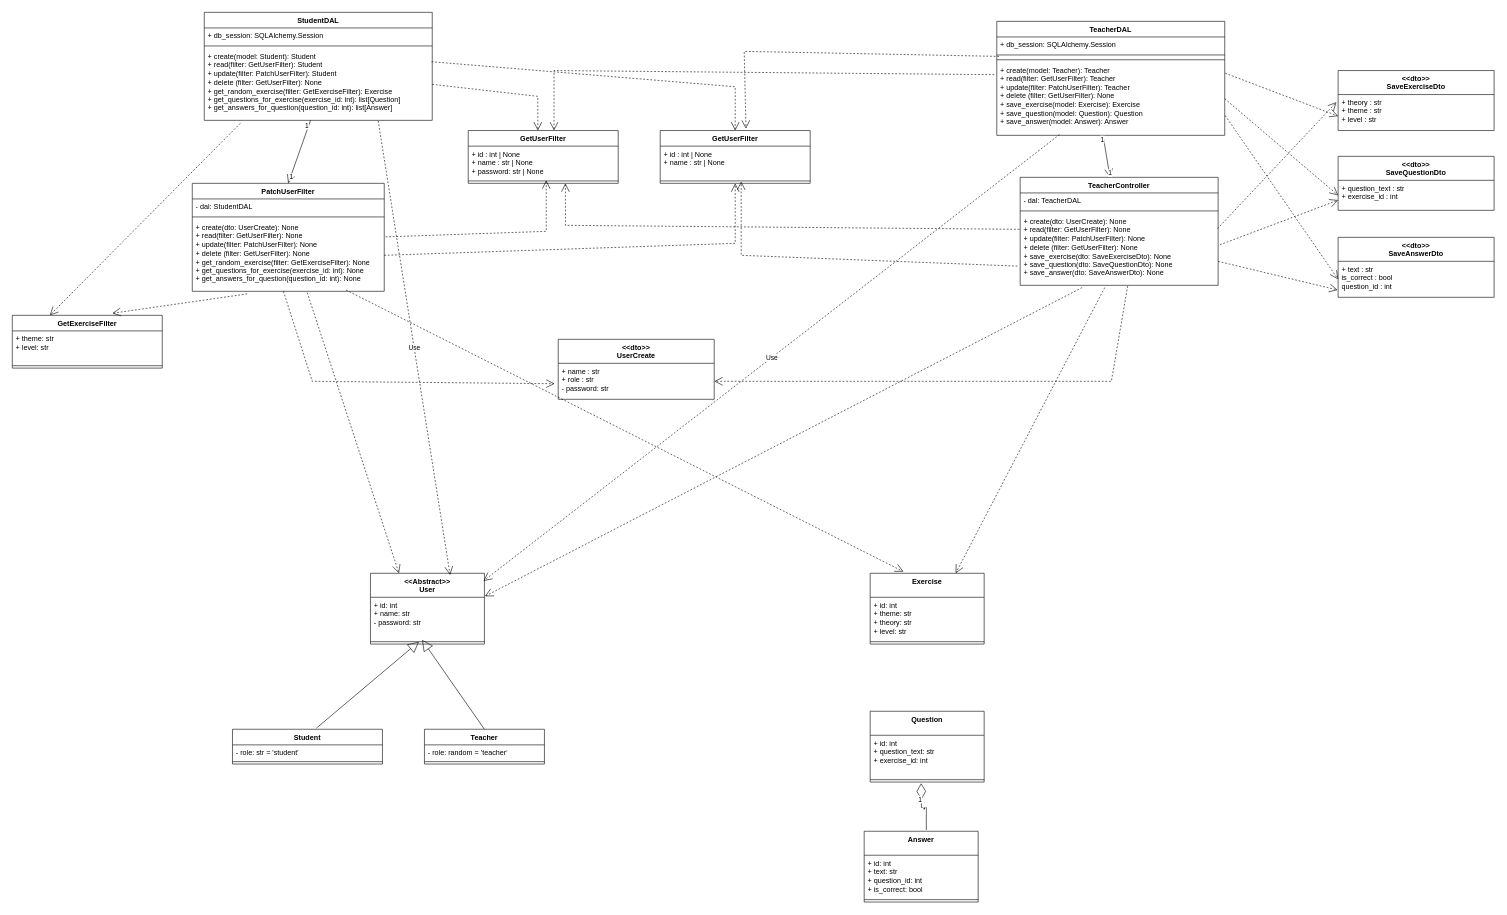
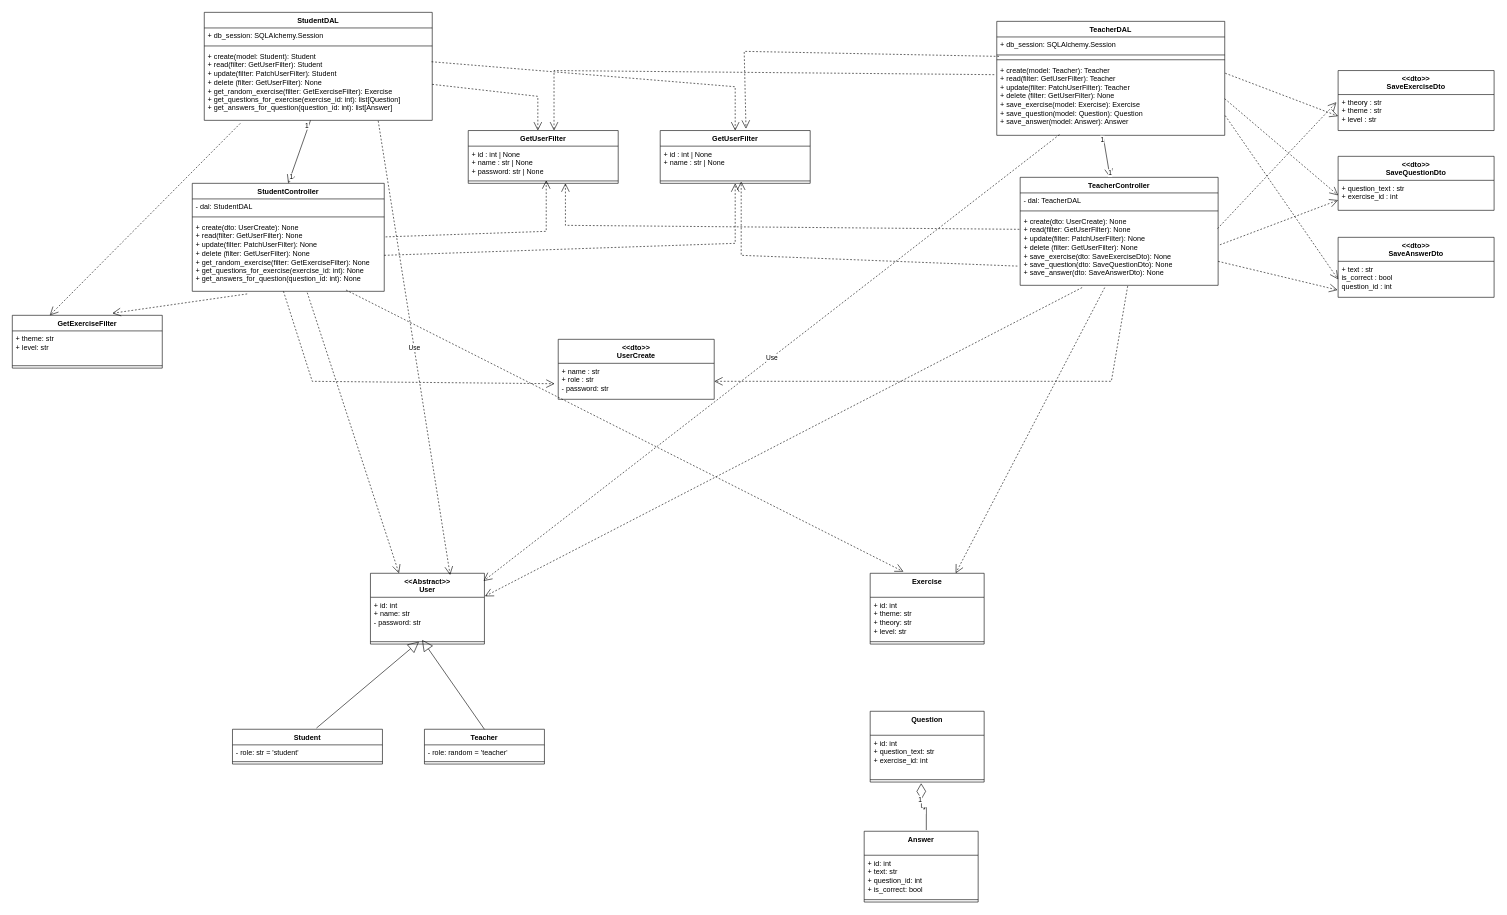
node "PatchUserFilter": label "PatchUserFilter" -> "StudentController"
